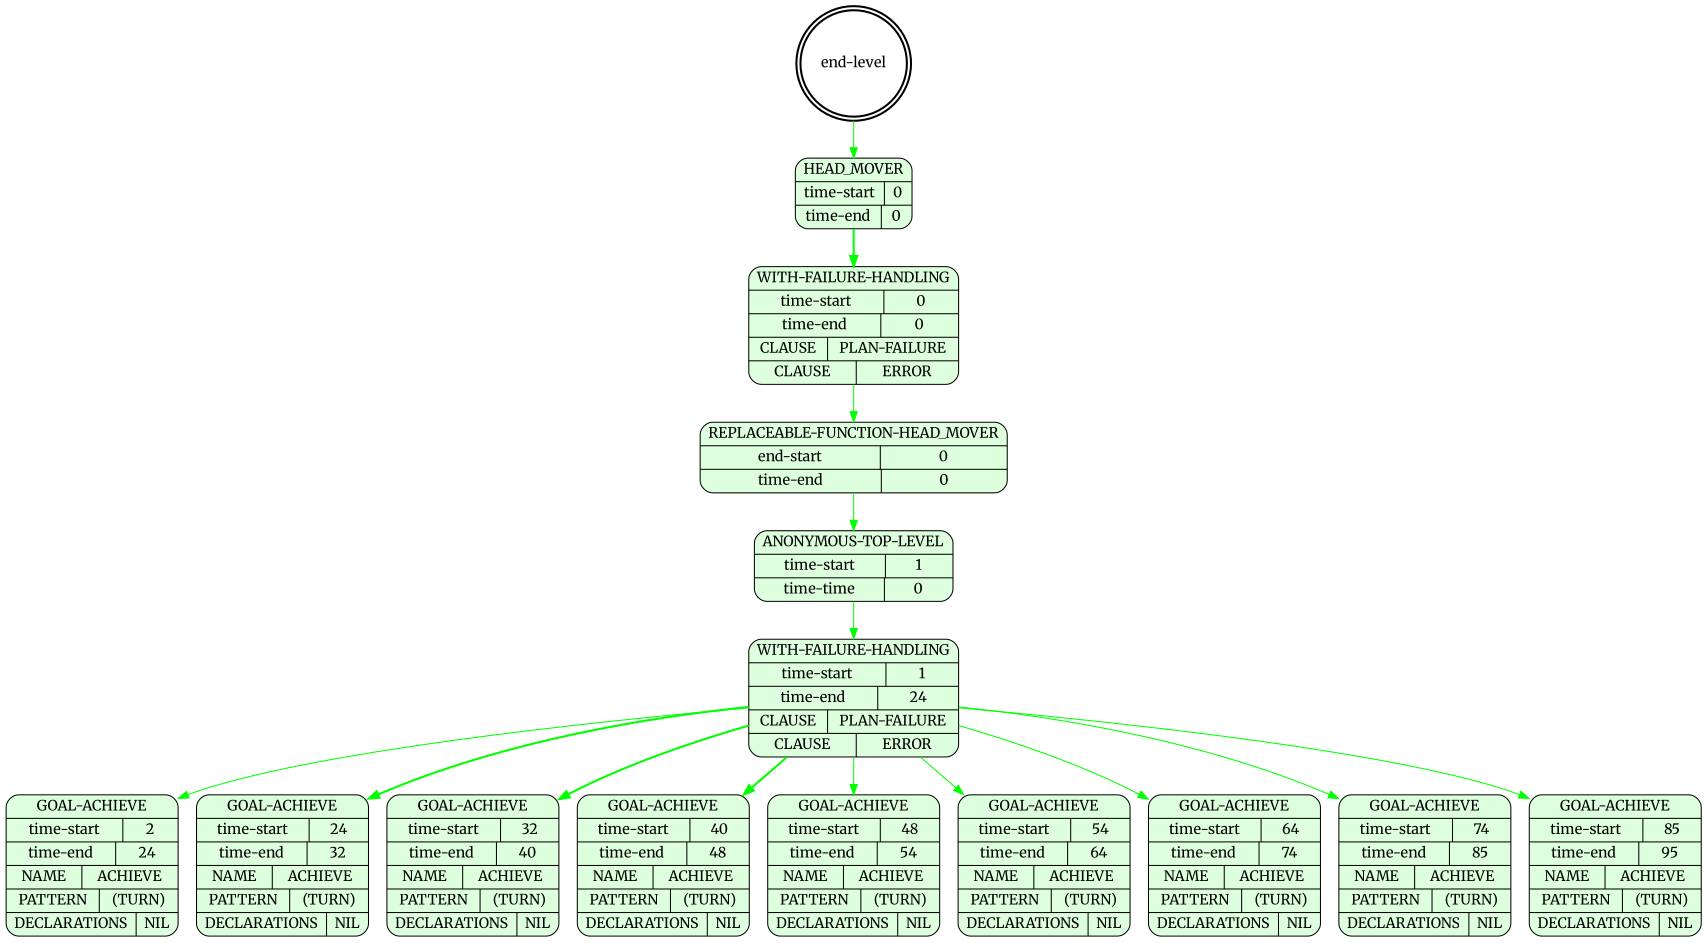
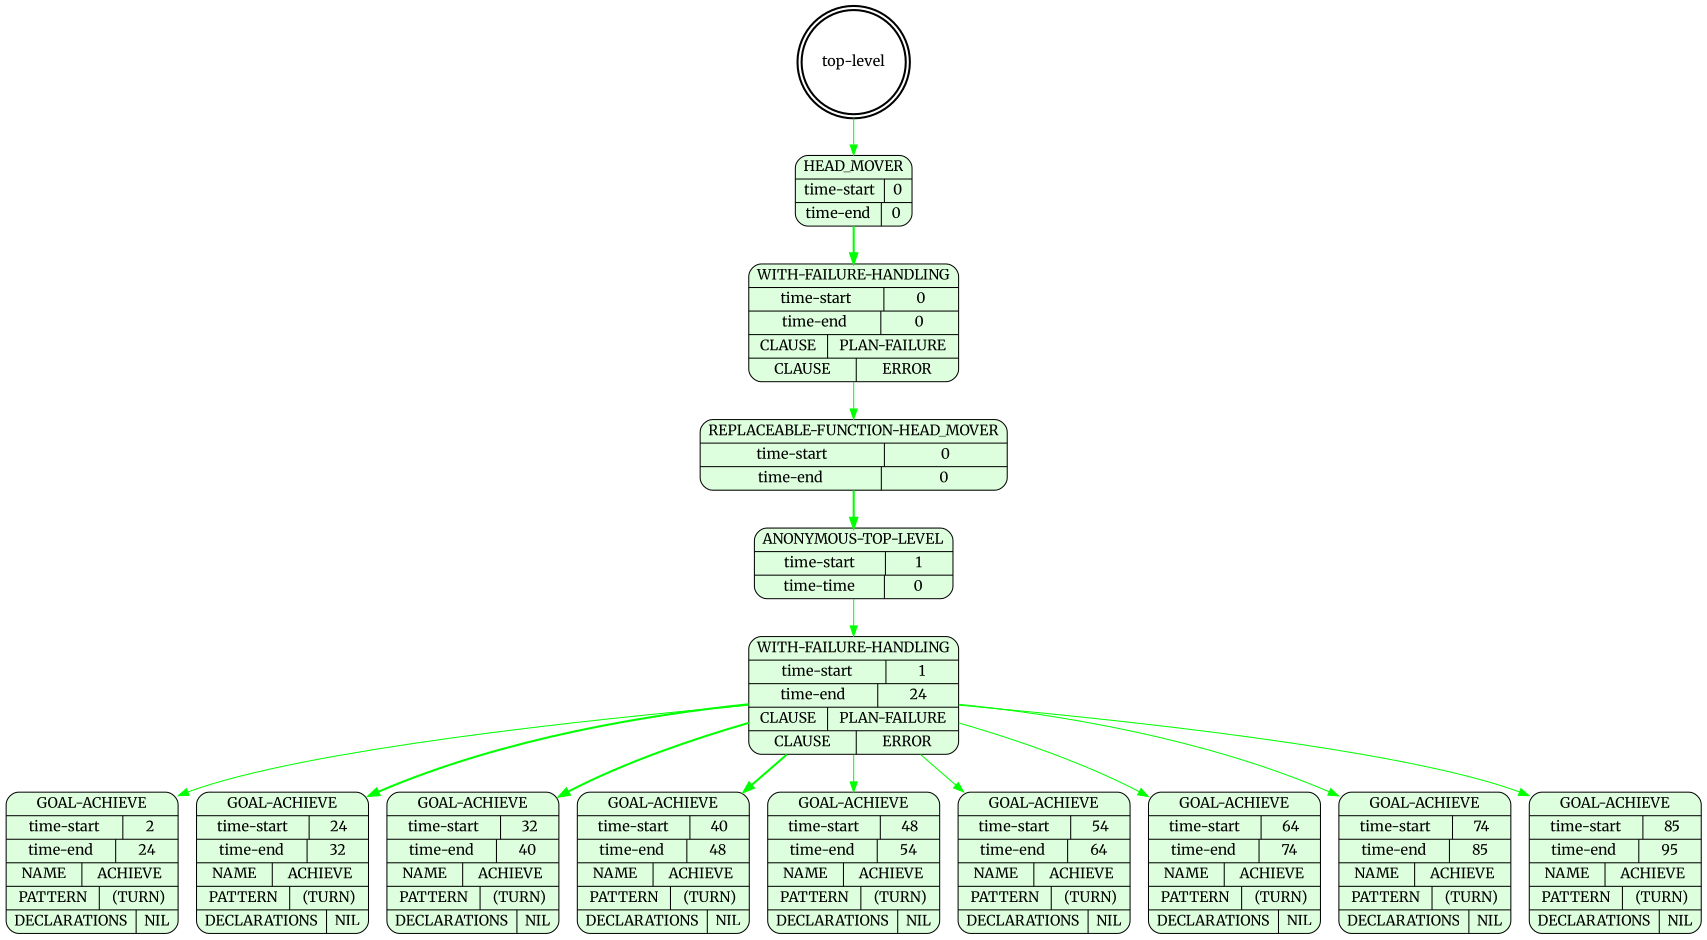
node "end-level": label "end-level" -> "top-level"
node "REPLACEABLE-FUNCTION-HEAD_MOVER": text "end-start" -> "time-start"
edge "REPLACEABLE-FUNCTION-HEAD_MOVER" -> "ANONYMOUS-TOP-LEVEL": style solid -> bold
